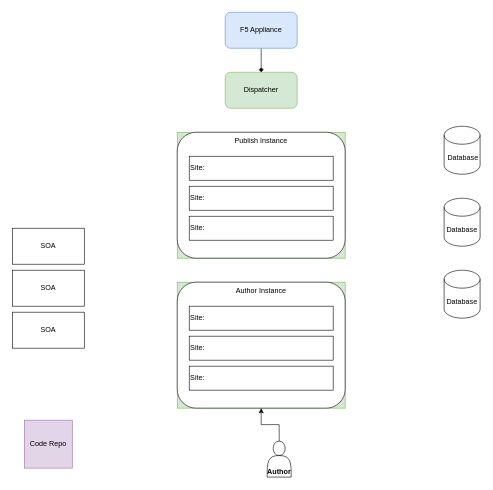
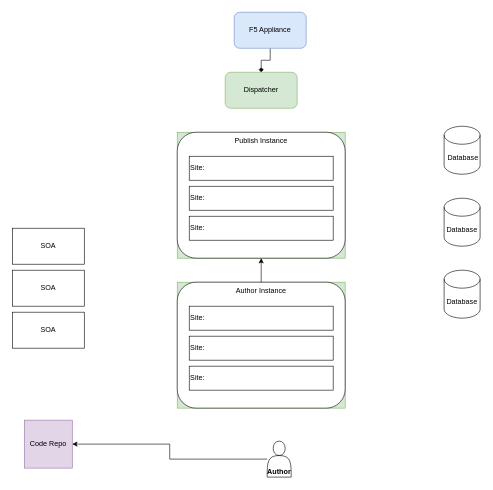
node "F5 Appliance": moved (261, 30) -> (270, 30)
edge "Author Instance" -> "Publish Instance": added
edge "Author" -> "Author Instance": now "Author" -> "Code Repo"
